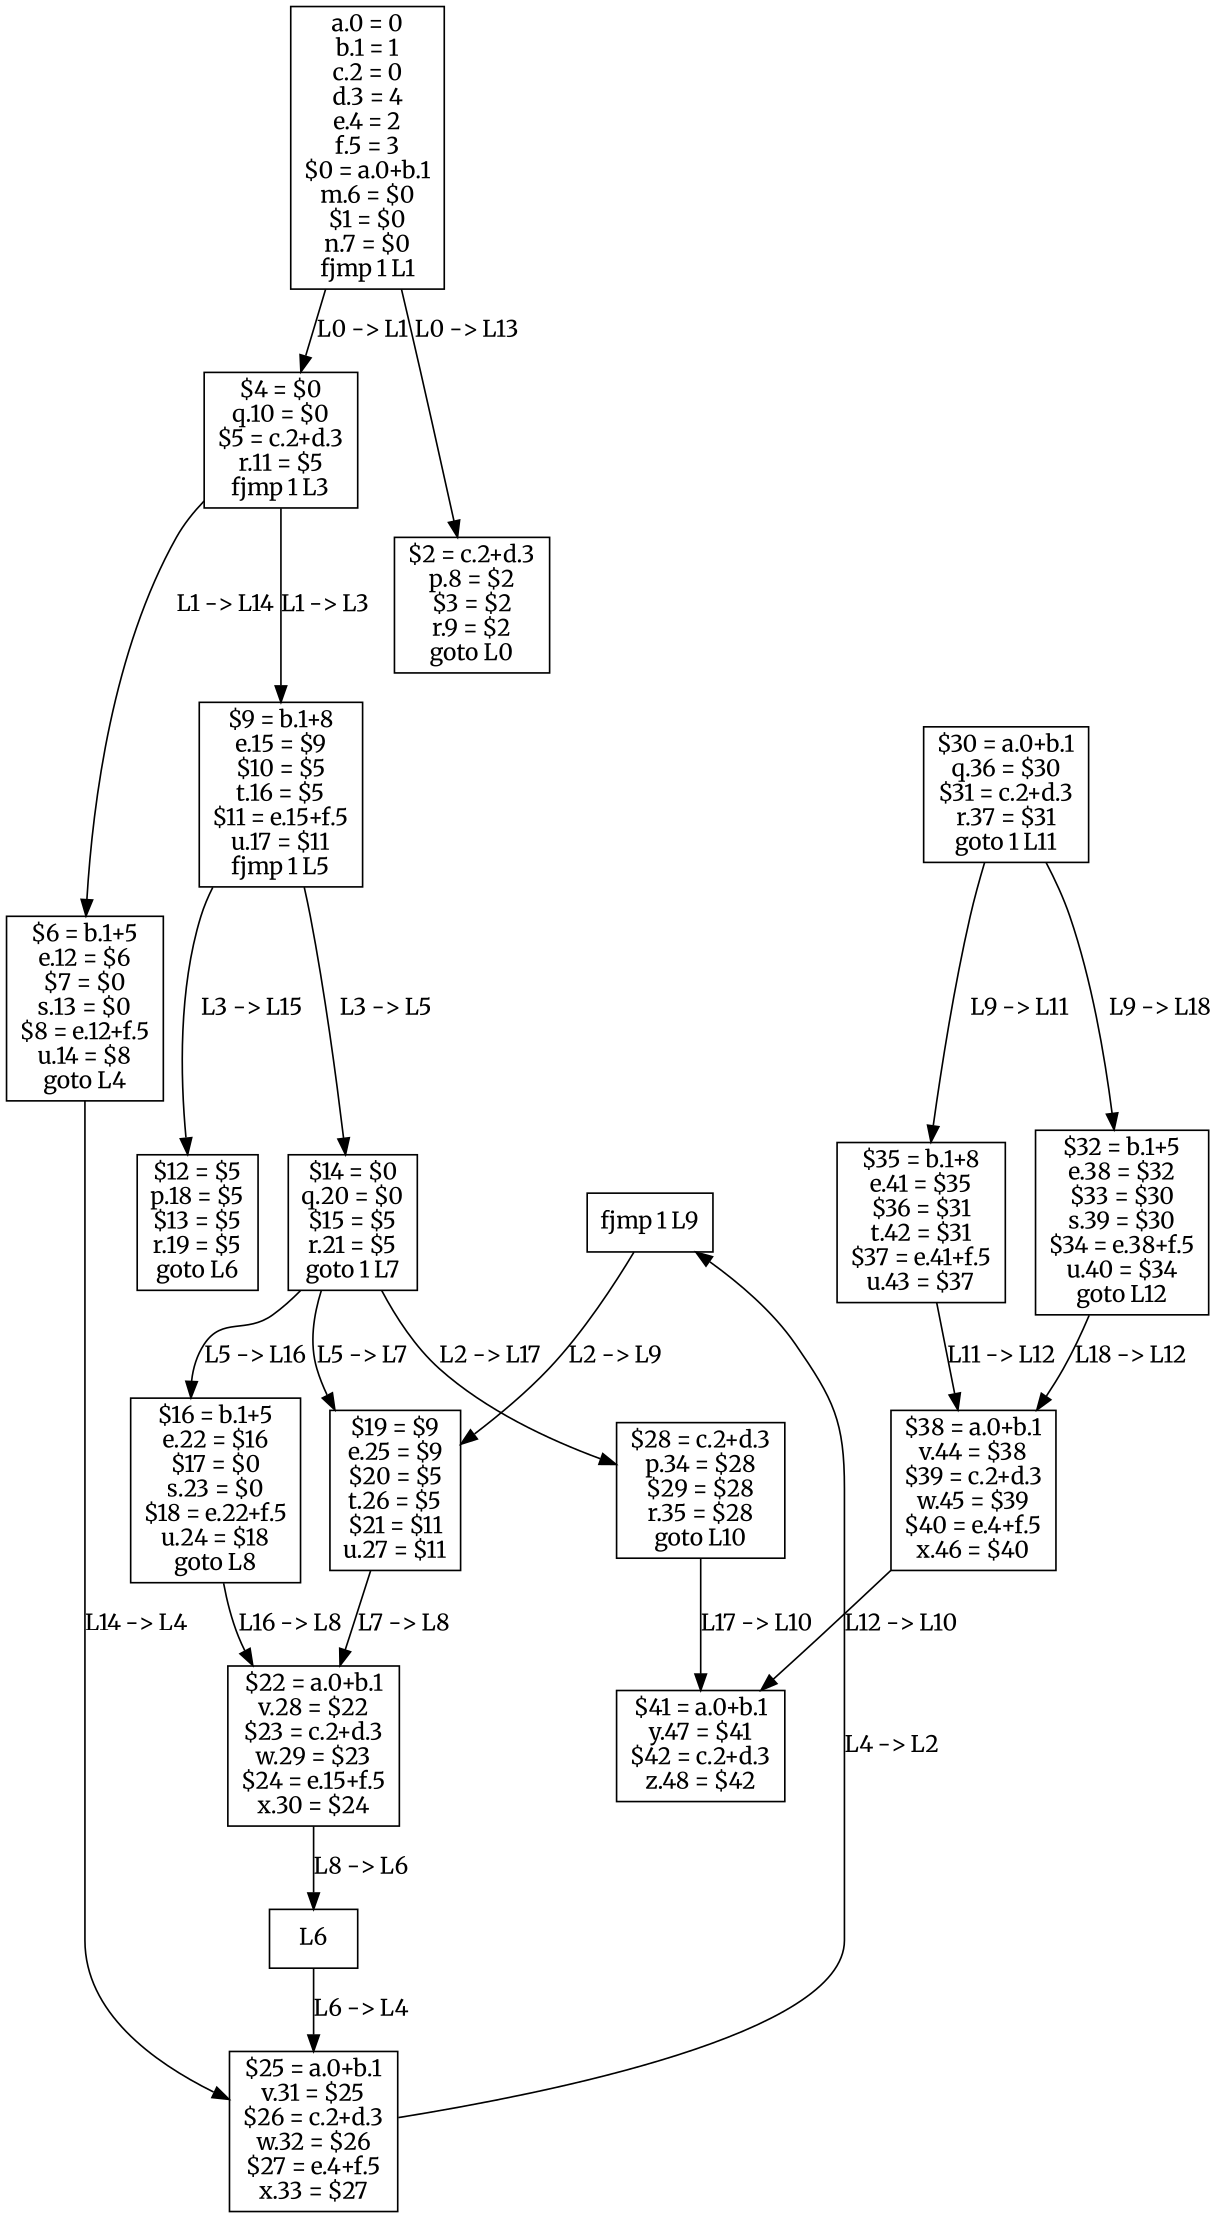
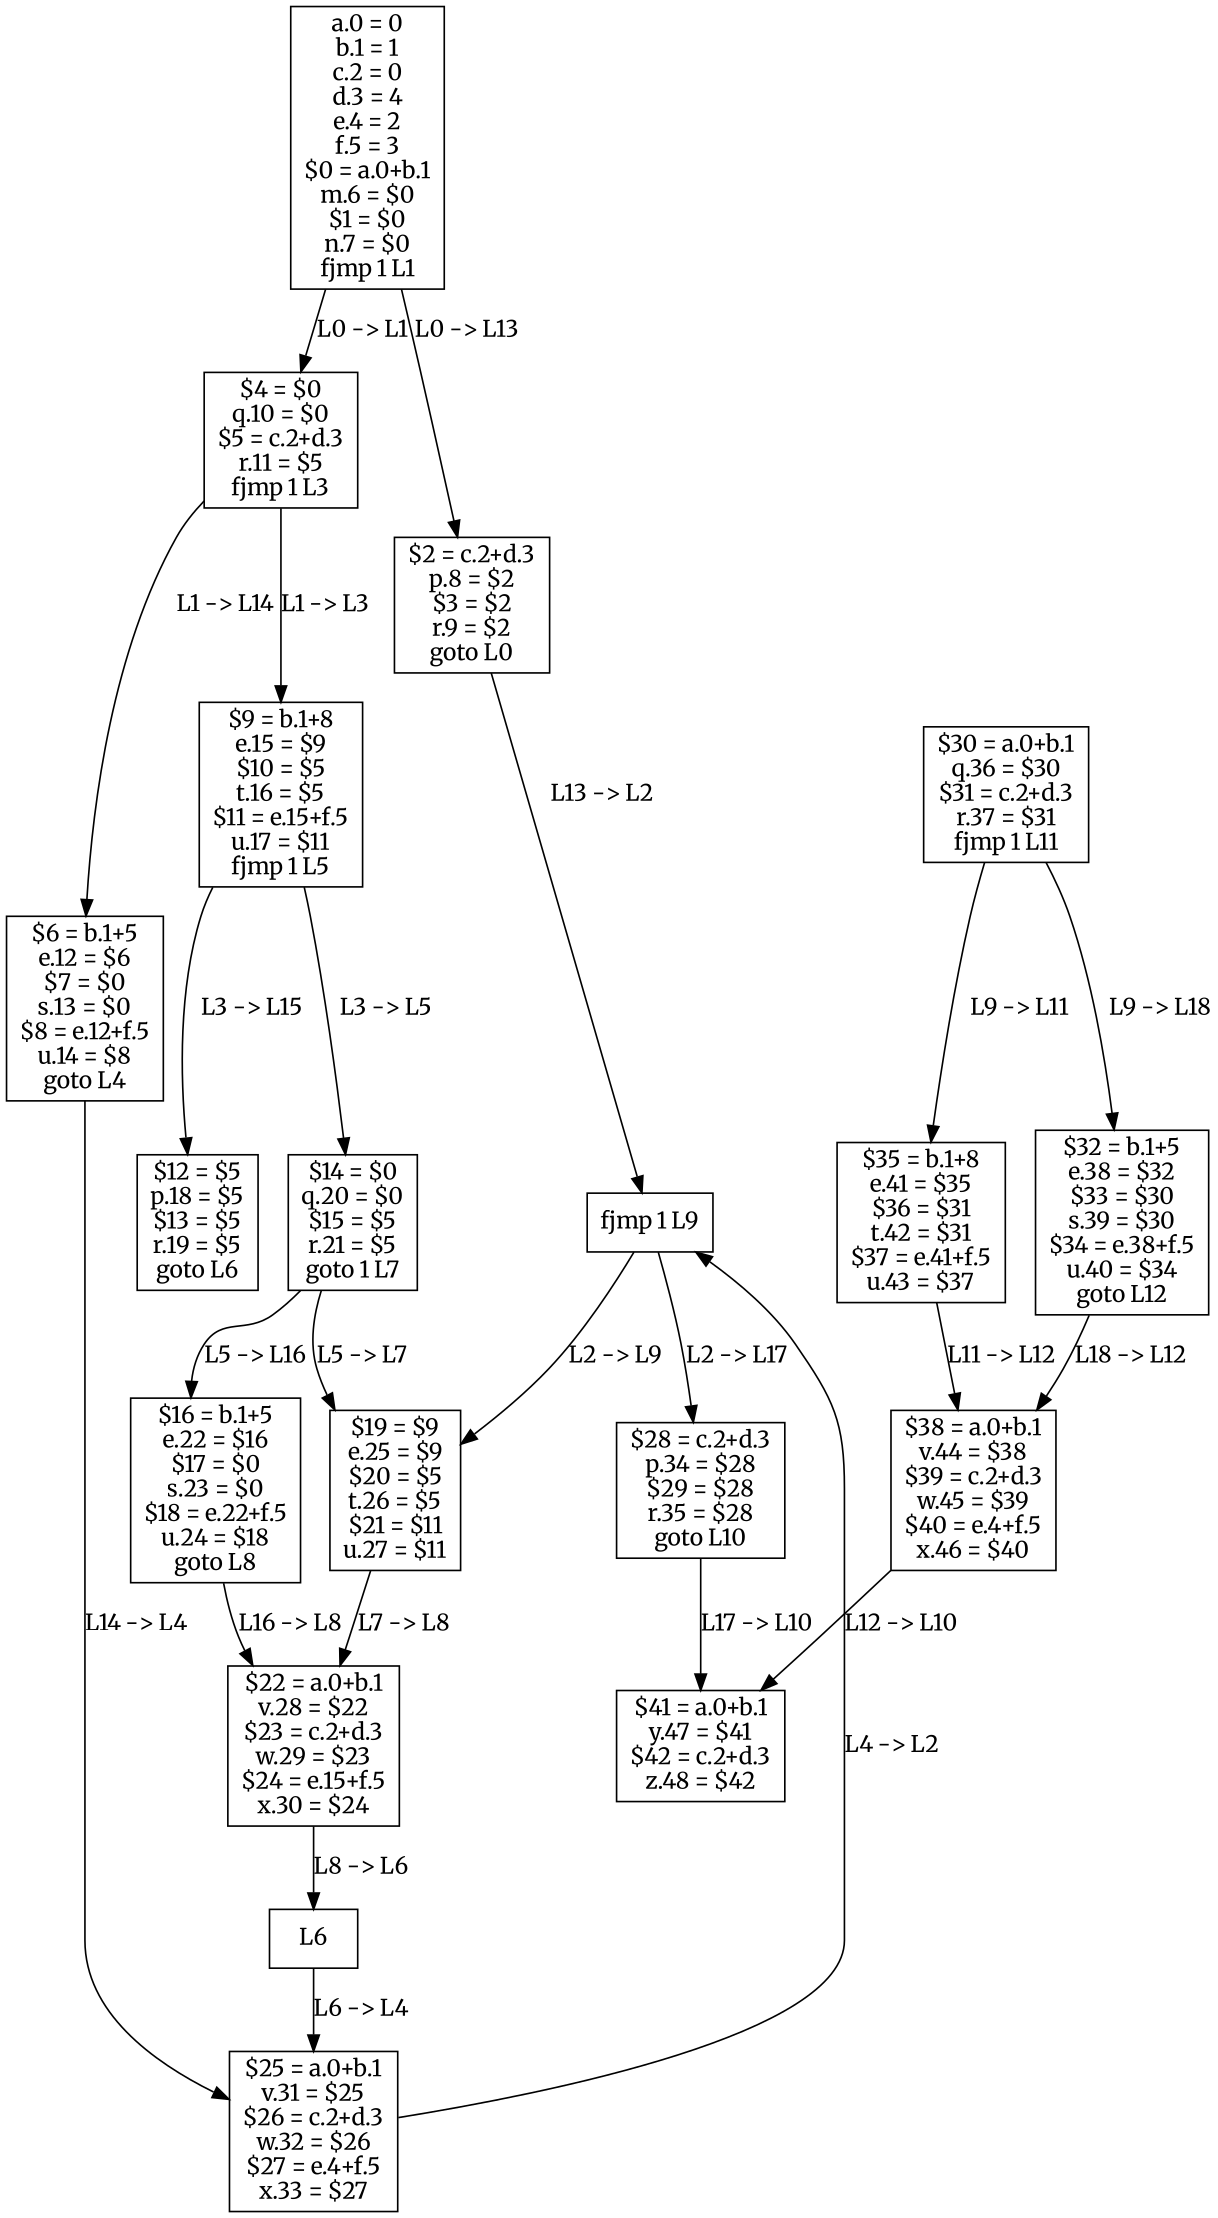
node "$30 = a.0+b.1 q.36 = $30 $31 = c.2+d.3 r.37 = $31 goto 1 L11": label "$30 = a.0+b.1 q.36 = $30 $31 = c.2+d.3 r.37 = $31 goto 1 L11" -> "$30 = a.0+b.1 q.36 = $30 $31 = c.2+d.3 r.37 = $31 fjmp 1 L11"
edge "$2 = c.2+d.3 p.8 = $2 $3 = $2 r.9 = $2 goto L0" -> "fjmp 1 L9": added, label "L13 -> L2"
edge "$14 = $0 q.20 = $0 $15 = $5 r.21 = $5 goto 1 L7" -> "$28 = c.2+d.3 p.34 = $28 $29 = $28 r.35 = $28 goto L10": now "fjmp 1 L9" -> "$28 = c.2+d.3 p.34 = $28 $29 = $28 r.35 = $28 goto L10"
